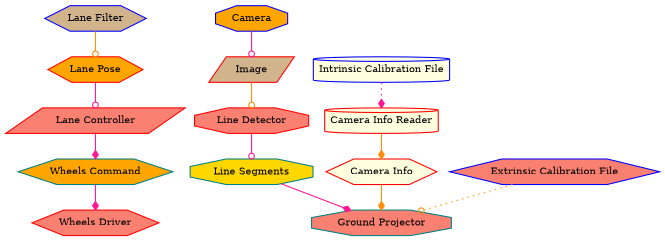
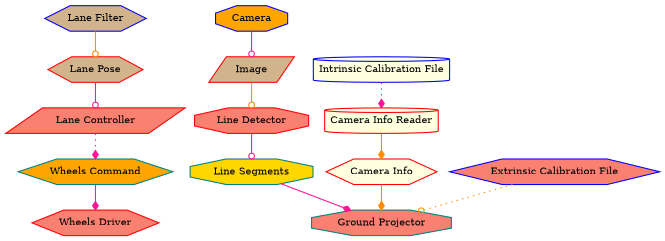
node "Lane Pose": fillcolor orange -> tan
edge "Lane Controller" -> "Wheels Command": style solid -> dotted
